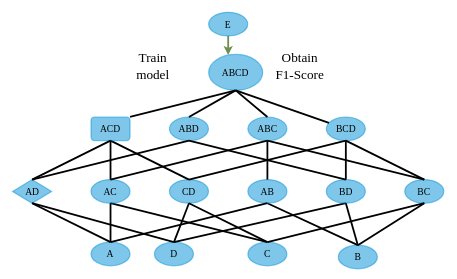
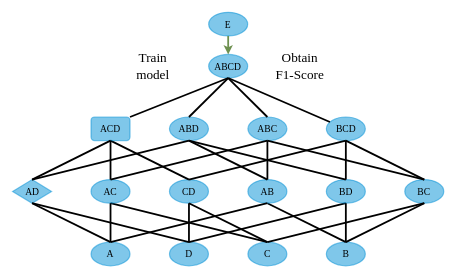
node "ABCD": size 54x36 -> 39x24
edge "ABD" -- "AB": added
node "D": moved (174, 254) -> (189, 254)
node "B": moved (358, 257) -> (346, 254)
